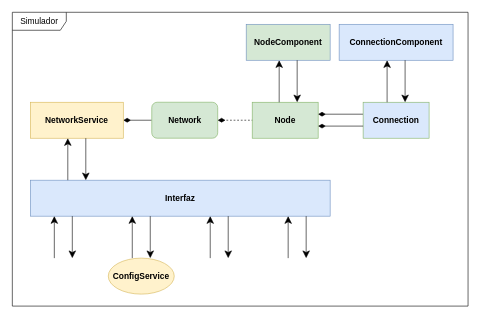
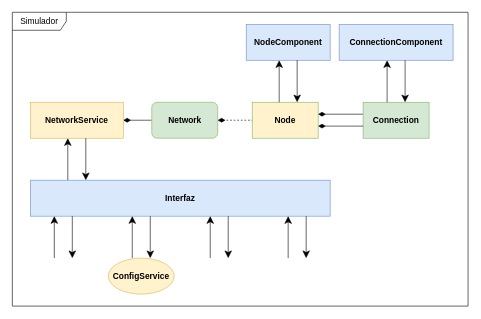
node "NodeComponent": fillcolor #d5e8d4 -> #dae8fc
node "Node": fillcolor #d5e8d4 -> #fff2cc
node "Connection": fillcolor #dae8fc -> #d5e8d4
